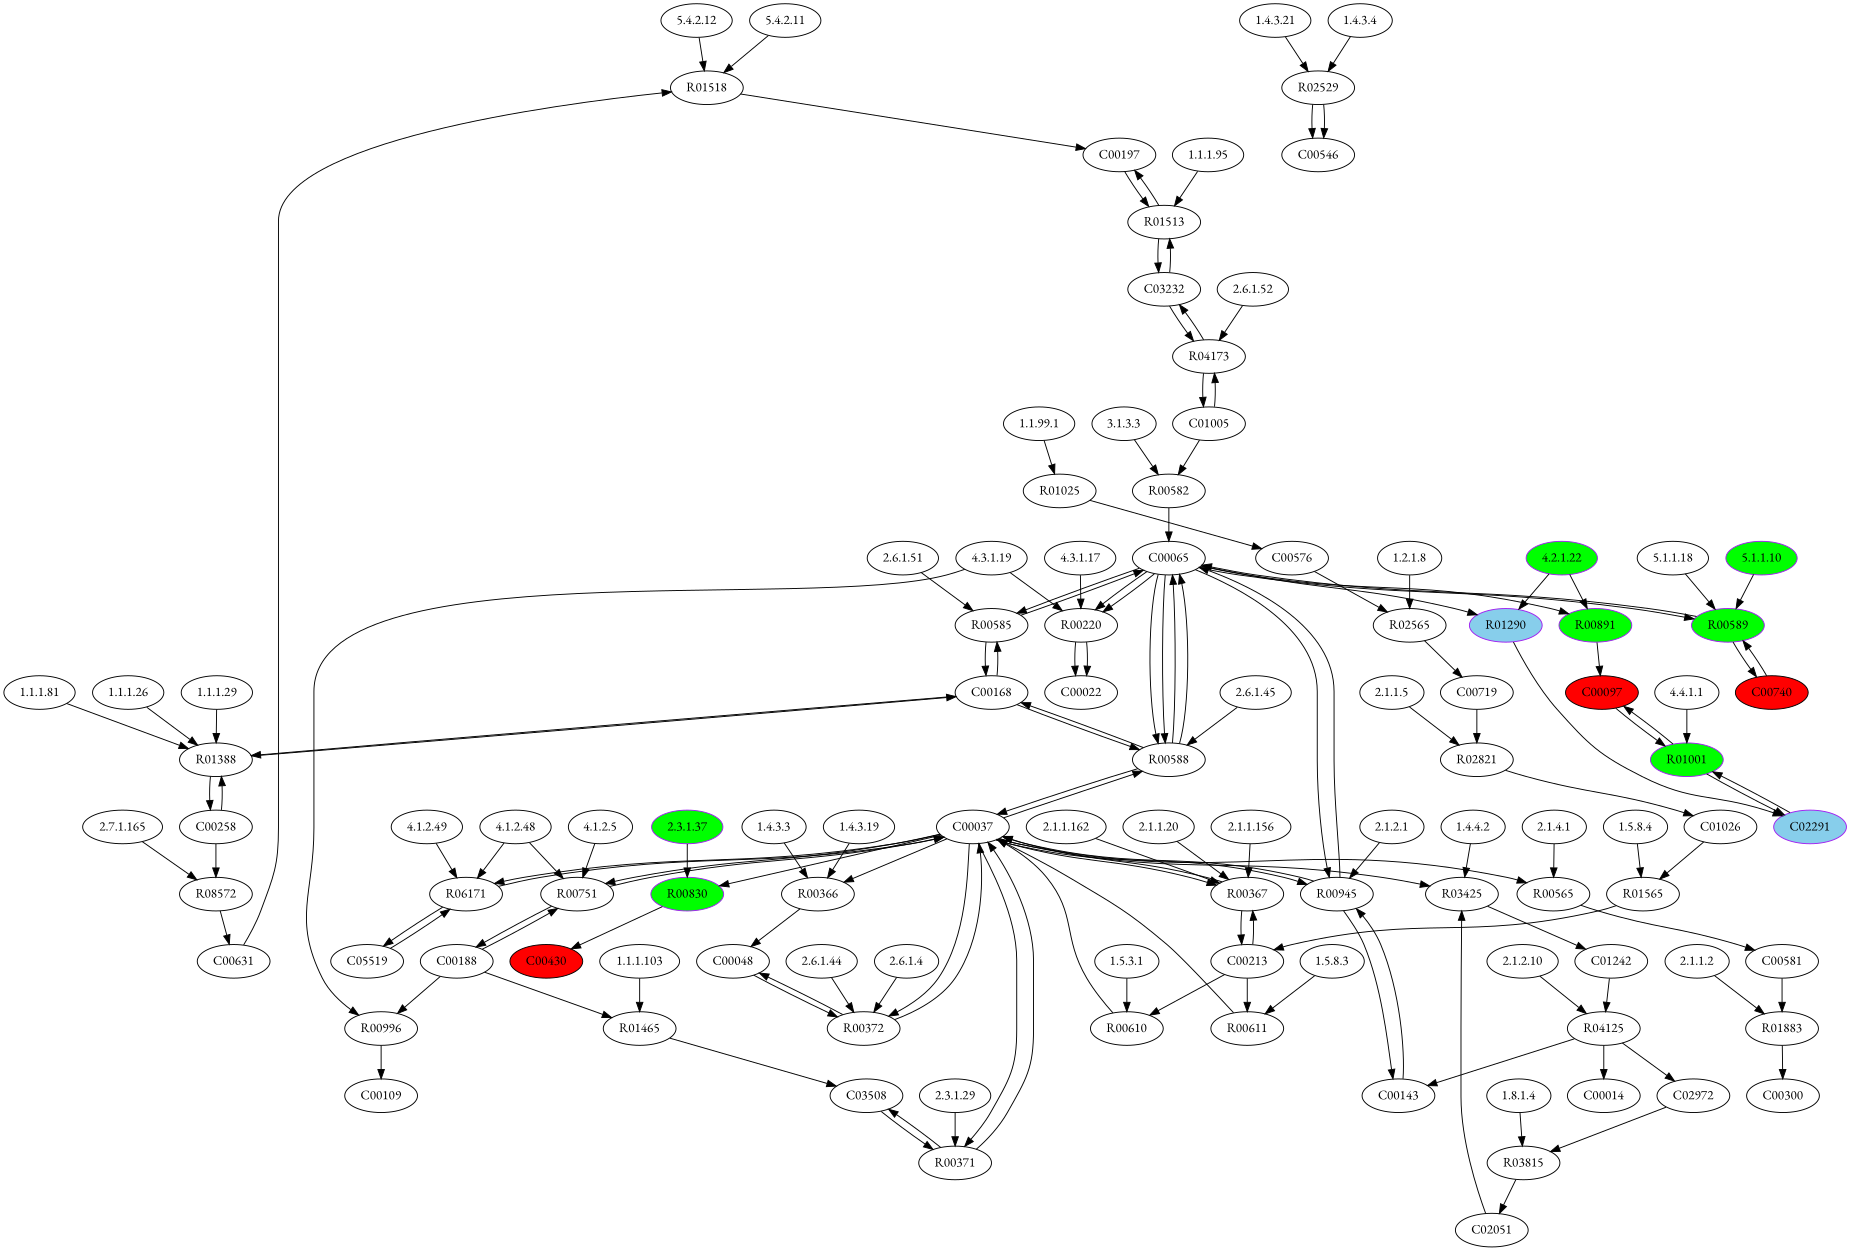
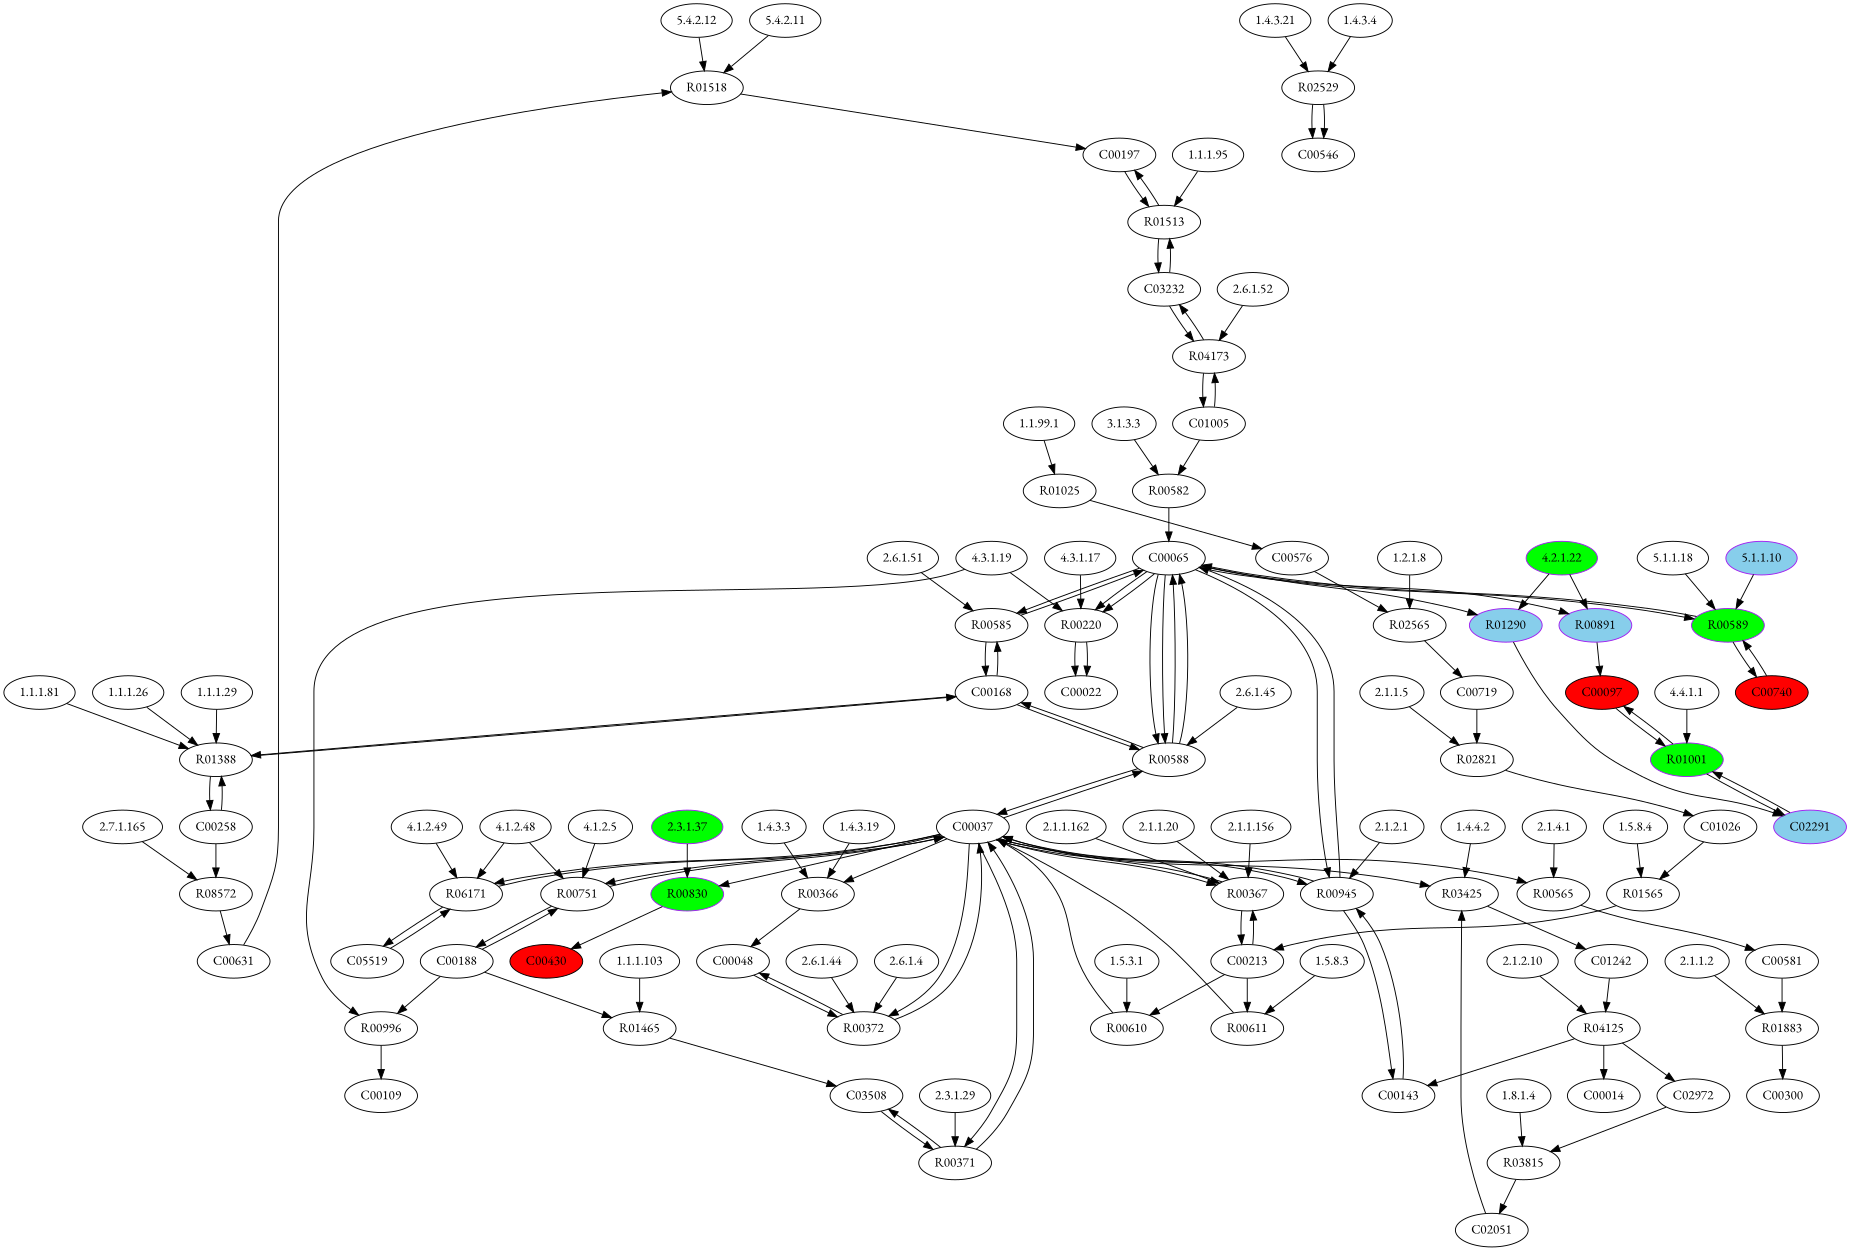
node "5.1.1.10": fillcolor green -> skyblue
node "R00891": fillcolor green -> skyblue
